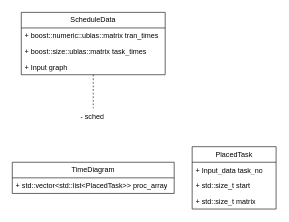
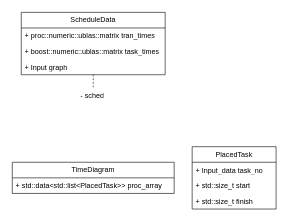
node "+ boost::numeric::ublas::matrix tran_times": label "+ boost::numeric::ublas::matrix tran_times" -> "+ proc::numeric::ublas::matrix tran_times"
node "+ boost::size::ublas::matrix task_times": label "+ boost::size::ublas::matrix task_times" -> "+ boost::numeric::ublas::matrix task_times"
node "- sched": moved (93, 116) -> (93, 95)
node "+ std::vector<std::list<PlacedTask>> proc_array": label "+ std::vector<std::list<PlacedTask>> proc_array" -> "+ std::data<std::list<PlacedTask>> proc_array"
node "+ std::size_t matrix": label "+ std::size_t matrix" -> "+ std::size_t finish"
